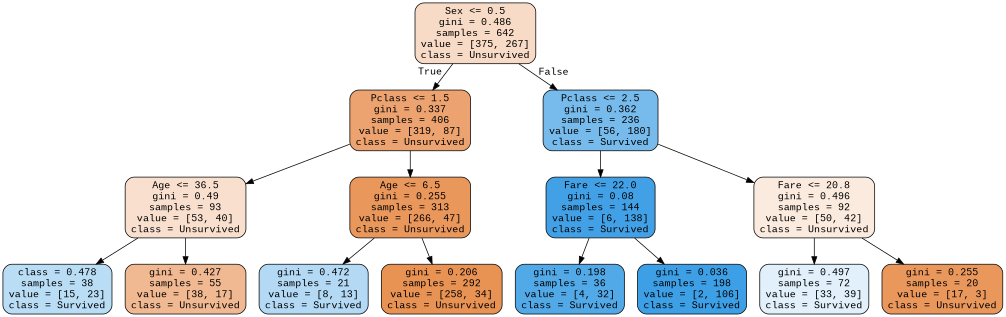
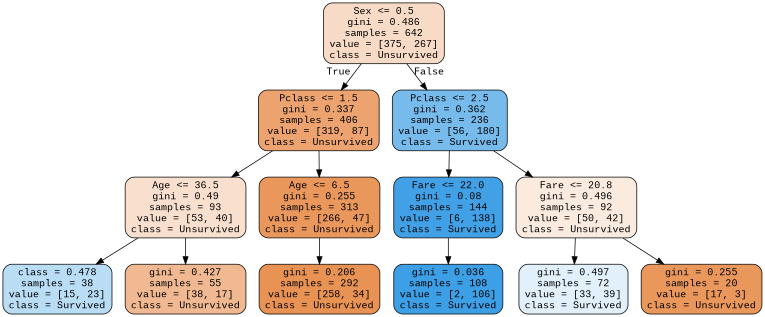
node "gini = 0.472 samples = 21 value = [8, 13] class = Survived": removed
node "gini = 0.198 samples = 36 value = [4, 32] class = Survived": removed
node "gini = 0.036 samples = 198 value = [2, 106] class = Survived": label "gini = 0.036 samples = 198 value = [2, 106] class = Survived" -> "gini = 0.036 samples = 108 value = [2, 106] class = Survived"
